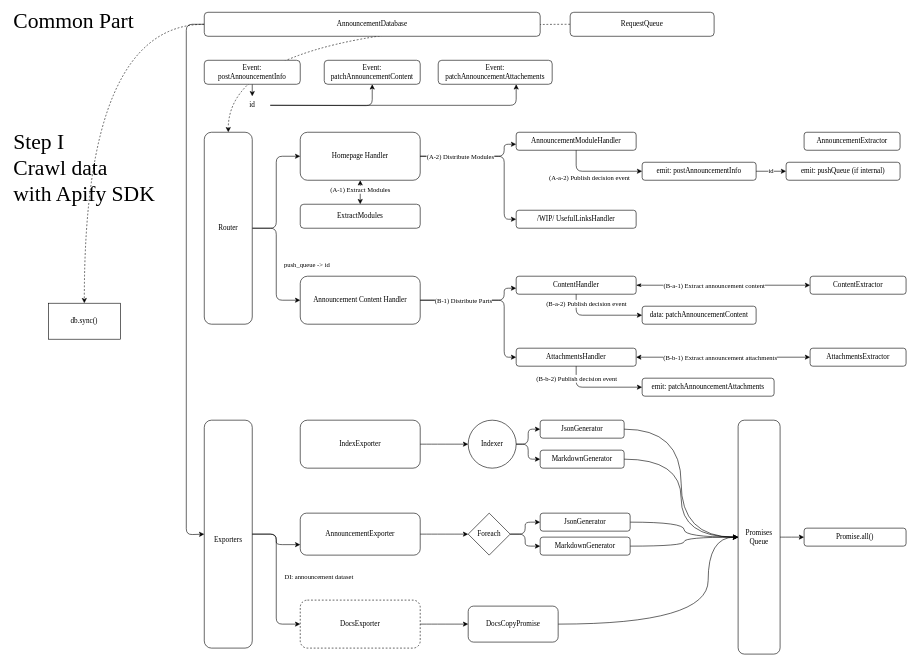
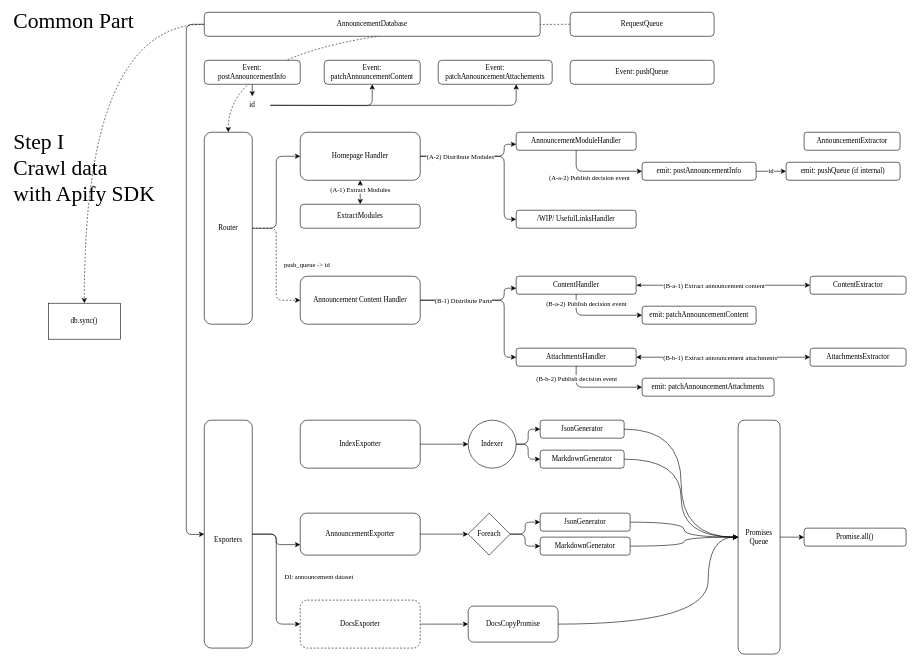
node "Event: pushQueue": added
edge "Router" -> "Announcement Content Handler": style solid -> dashed
node "data: patchAnnouncementContent": label "data: patchAnnouncementContent" -> "emit: patchAnnouncementContent"
